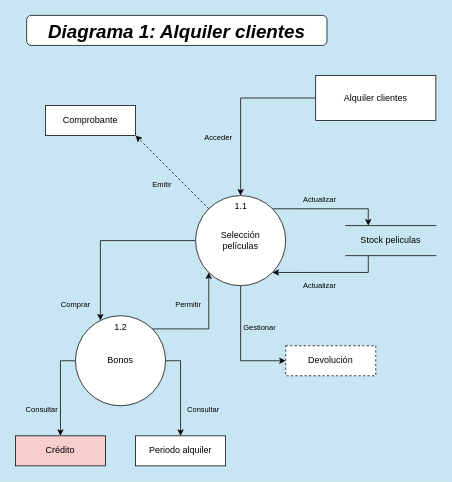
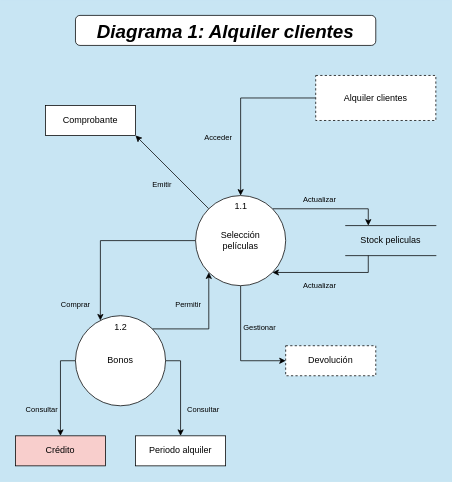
node "Diagrama 1: Alquiler clientes": moved (177, 30) -> (225, 30)
node "Alquiler clientes": style solid -> dashed
edge "Selección películas" -> "Comprobante": style dashed -> solid
